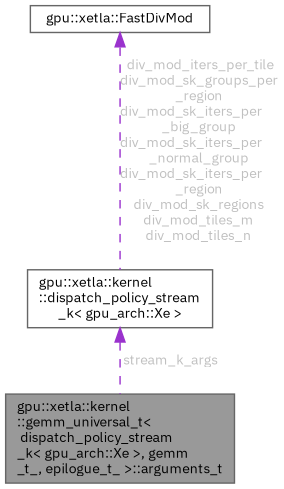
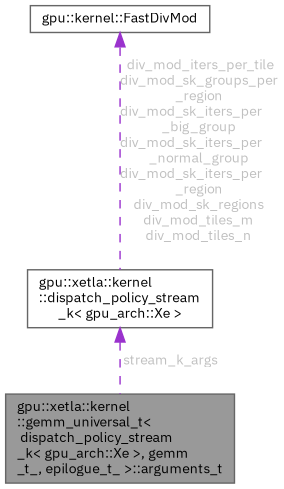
node "gpu::xetla::FastDivMod": label "gpu::xetla::FastDivMod" -> "gpu::kernel::FastDivMod"
